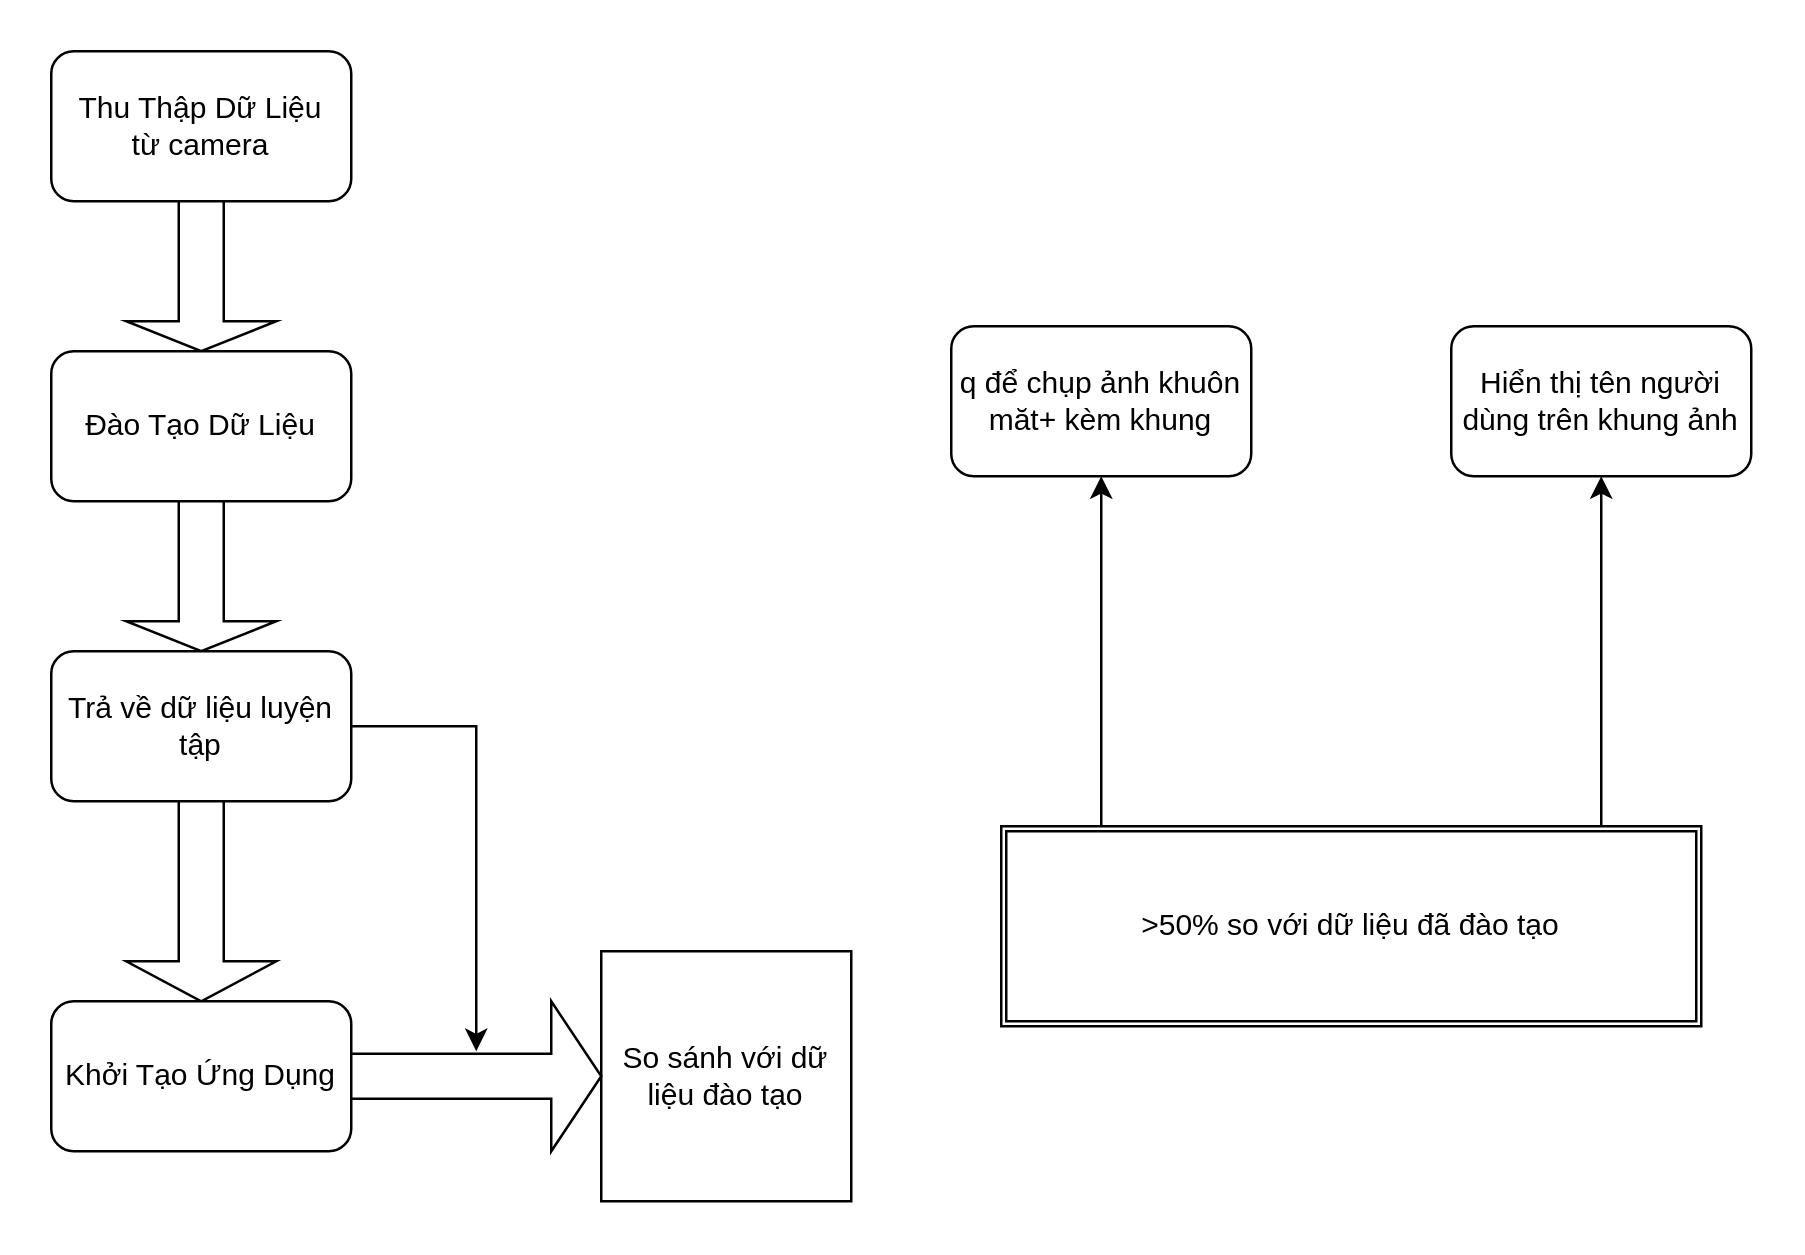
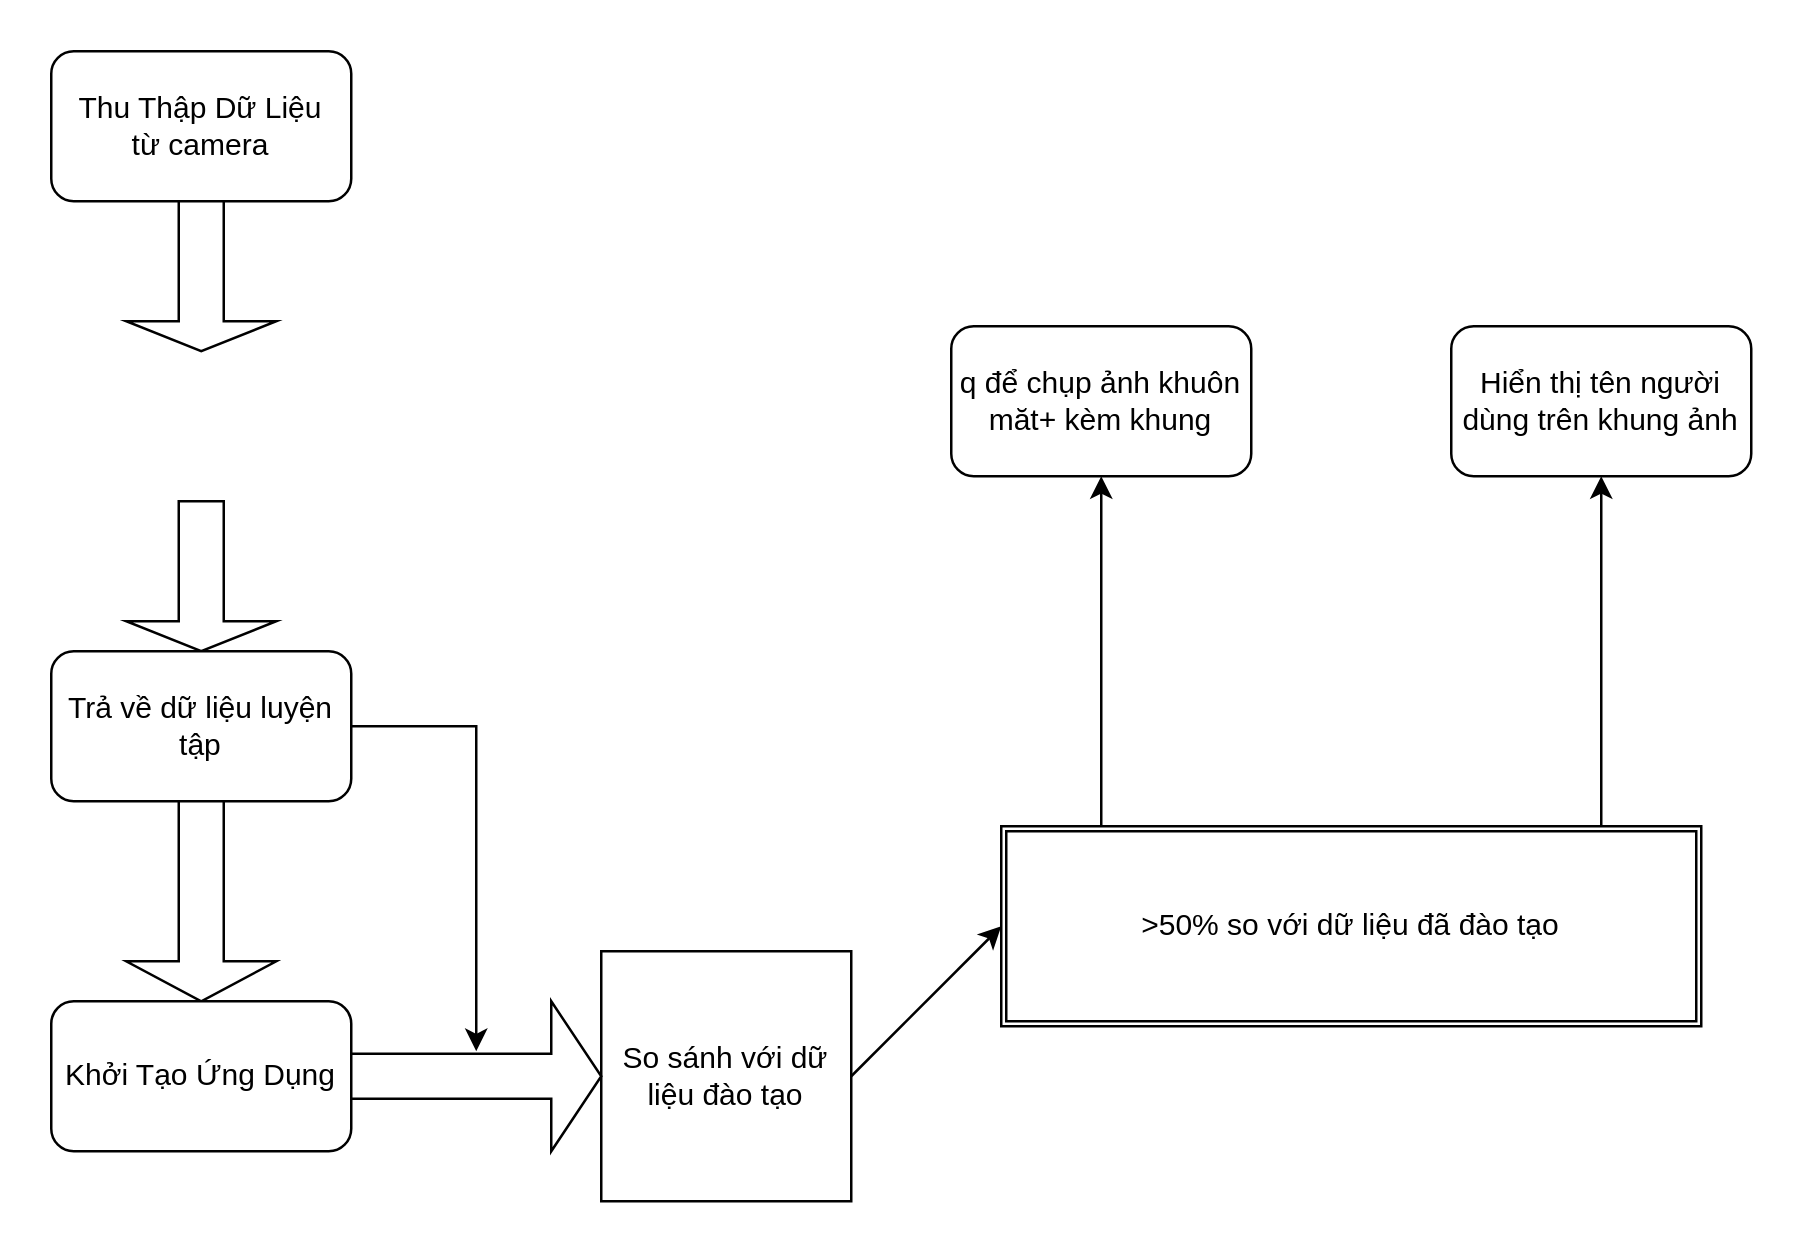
node "Đào Tạo Dữ Liệu": removed
edge "So sánh với dữ liệu đào tạo" -> ">50% so với dữ liệu đã đào tạo": added
